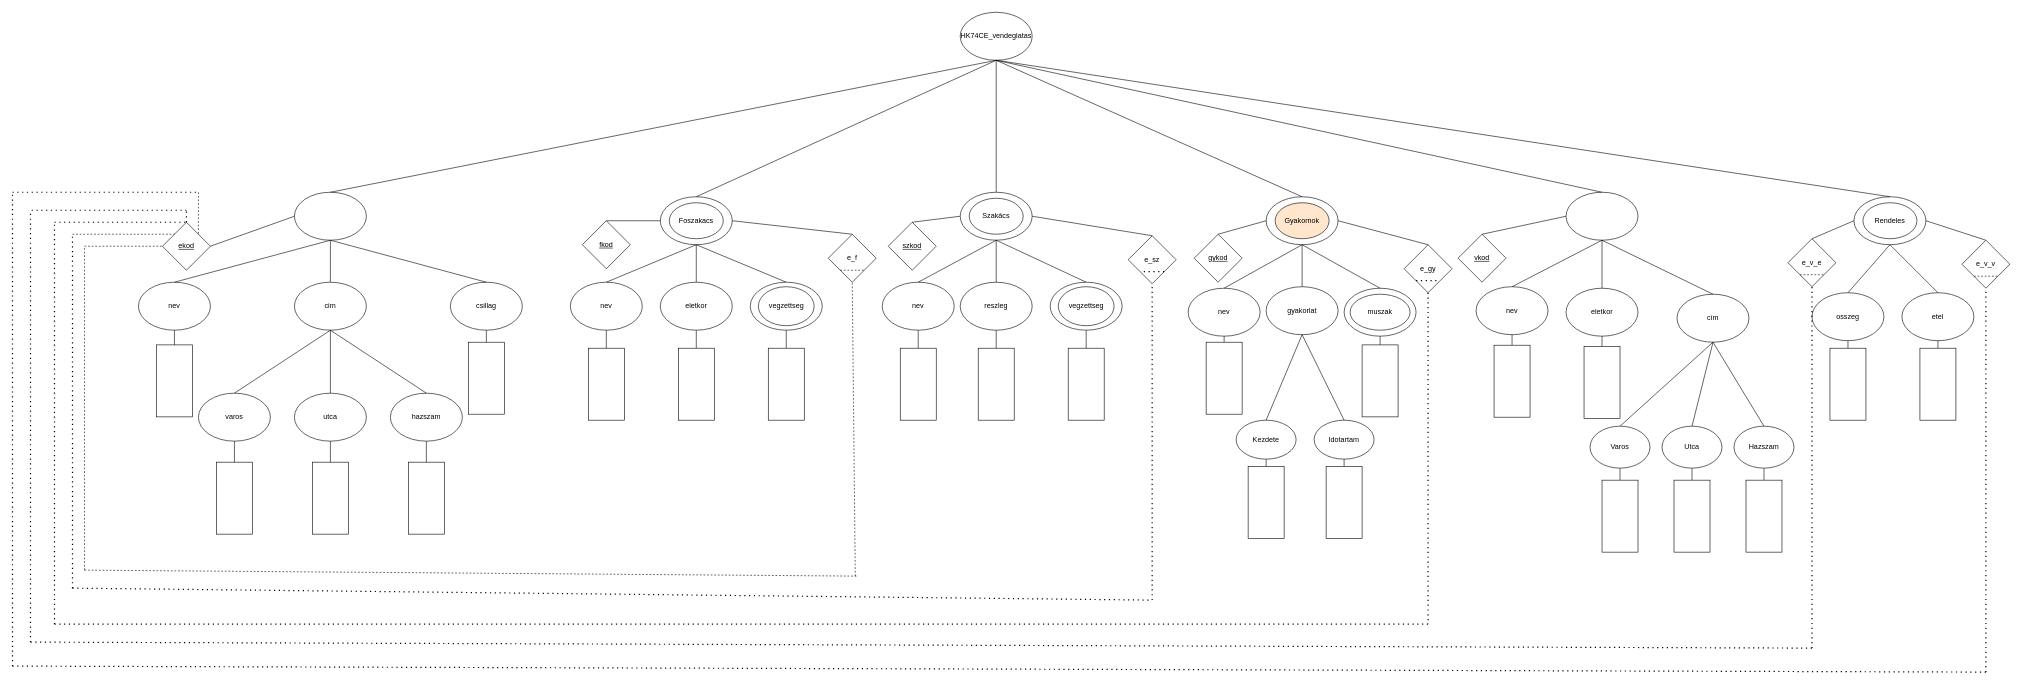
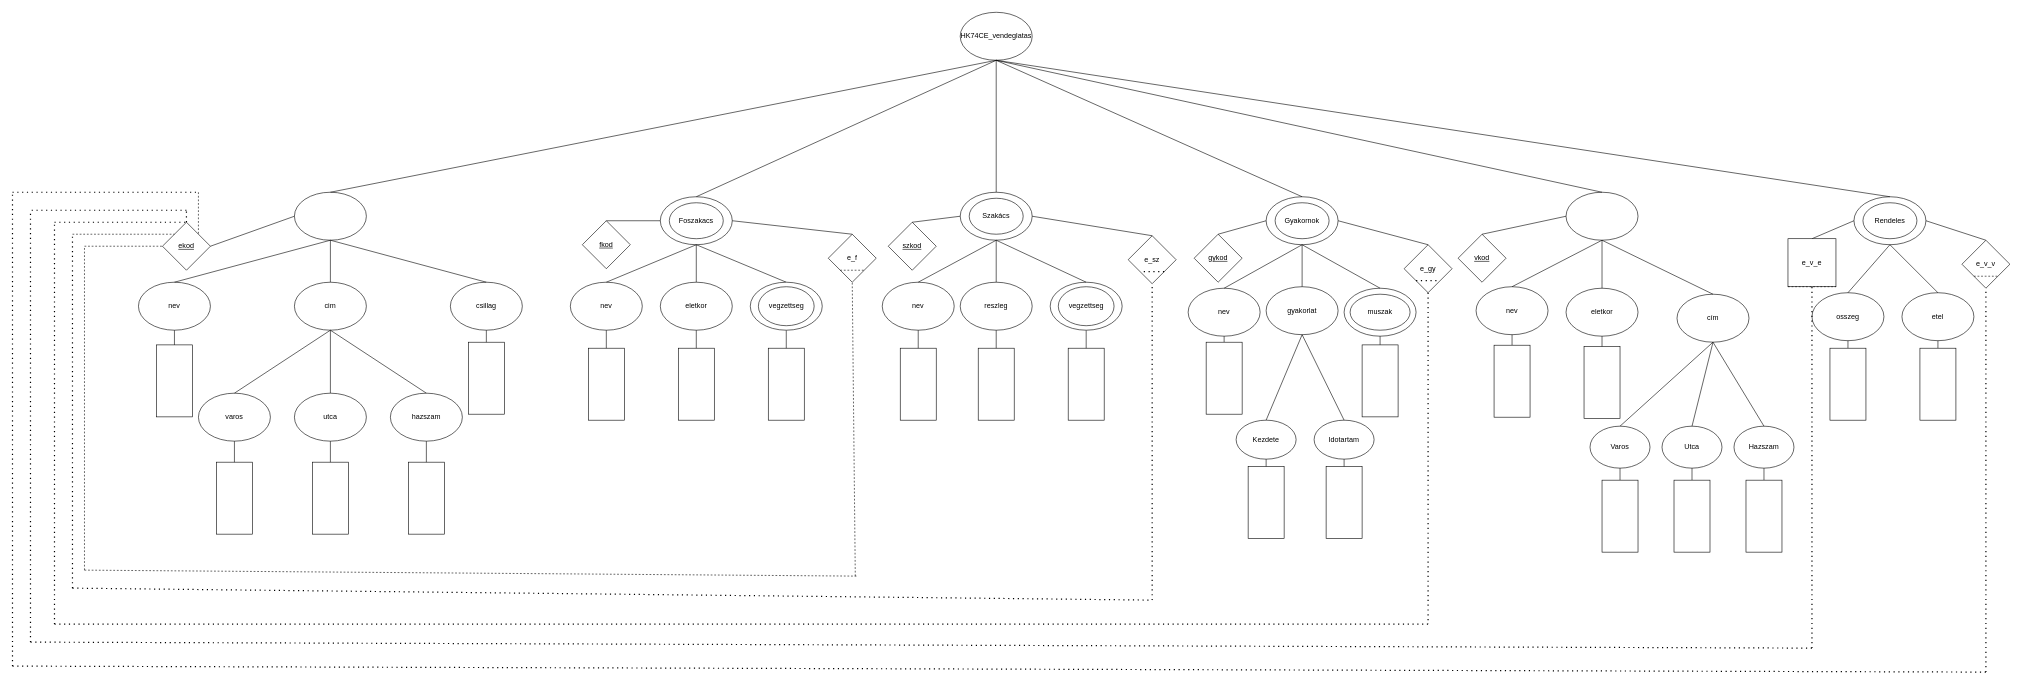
node "Gyakornok": fillcolor #ffe6cc -> #ffffff
node "e_v_e": shape diamond -> rectangle
